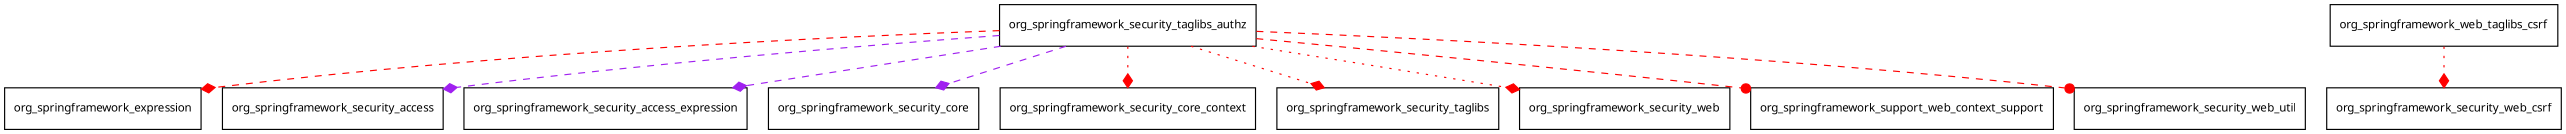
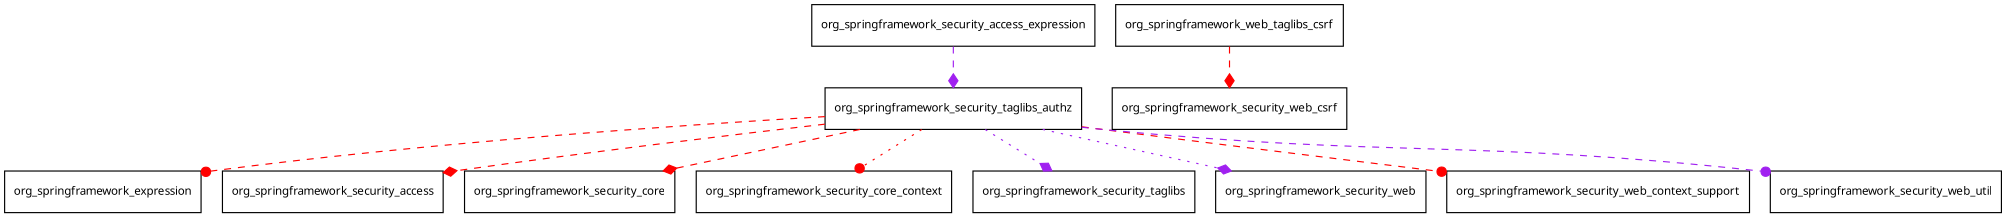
edge "org_springframework_security_taglibs_authz" -> "org_springframework_expression": arrowhead diamond -> dot
edge "org_springframework_security_taglibs_authz" -> "org_springframework_security_web_util": color red -> purple
edge "org_springframework_security_taglibs_authz" -> "org_springframework_security_access": color purple -> red
edge "org_springframework_security_taglibs_authz" -> "org_springframework_security_core_context": arrowhead diamond -> dot
edge "org_springframework_web_taglibs_csrf" -> "org_springframework_security_web_csrf": style dotted -> dashed
edge "org_springframework_security_taglibs_authz" -> "org_springframework_security_core": color purple -> red
edge "org_springframework_security_taglibs_authz" -> "org_springframework_security_taglibs": color red -> purple
edge "org_springframework_security_taglibs_authz" -> "org_springframework_security_access_expression": reversed
edge "org_springframework_security_taglibs_authz" -> "org_springframework_security_web": color red -> purple
node "org_springframework_support_web_context_support": label "org_springframework_support_web_context_support" -> "org_springframework_security_web_context_support"
